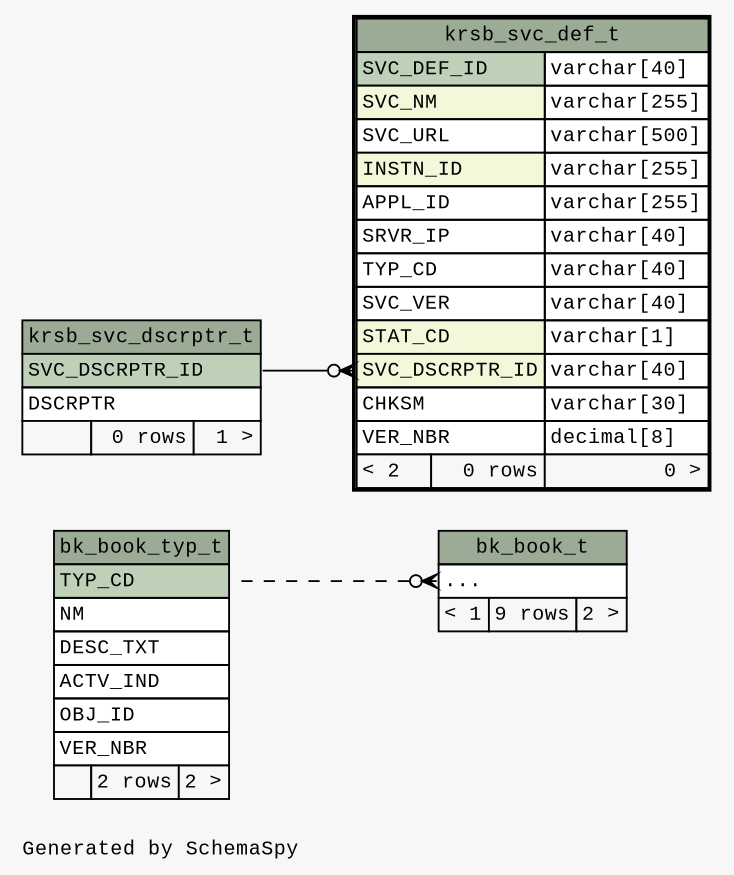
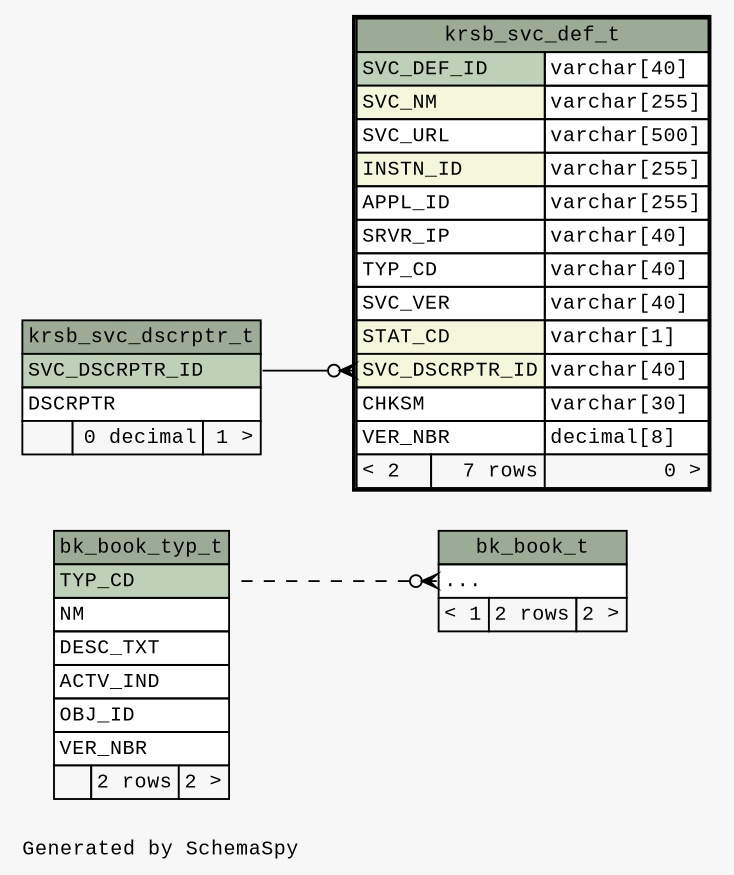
node "krsb_svc_dscrptr_t": text "0 rows" -> "0 decimal"
node "krsb_svc_def_t": text "0 rows" -> "7 rows"
node "bk_book_t": text "9 rows" -> "2 rows"
